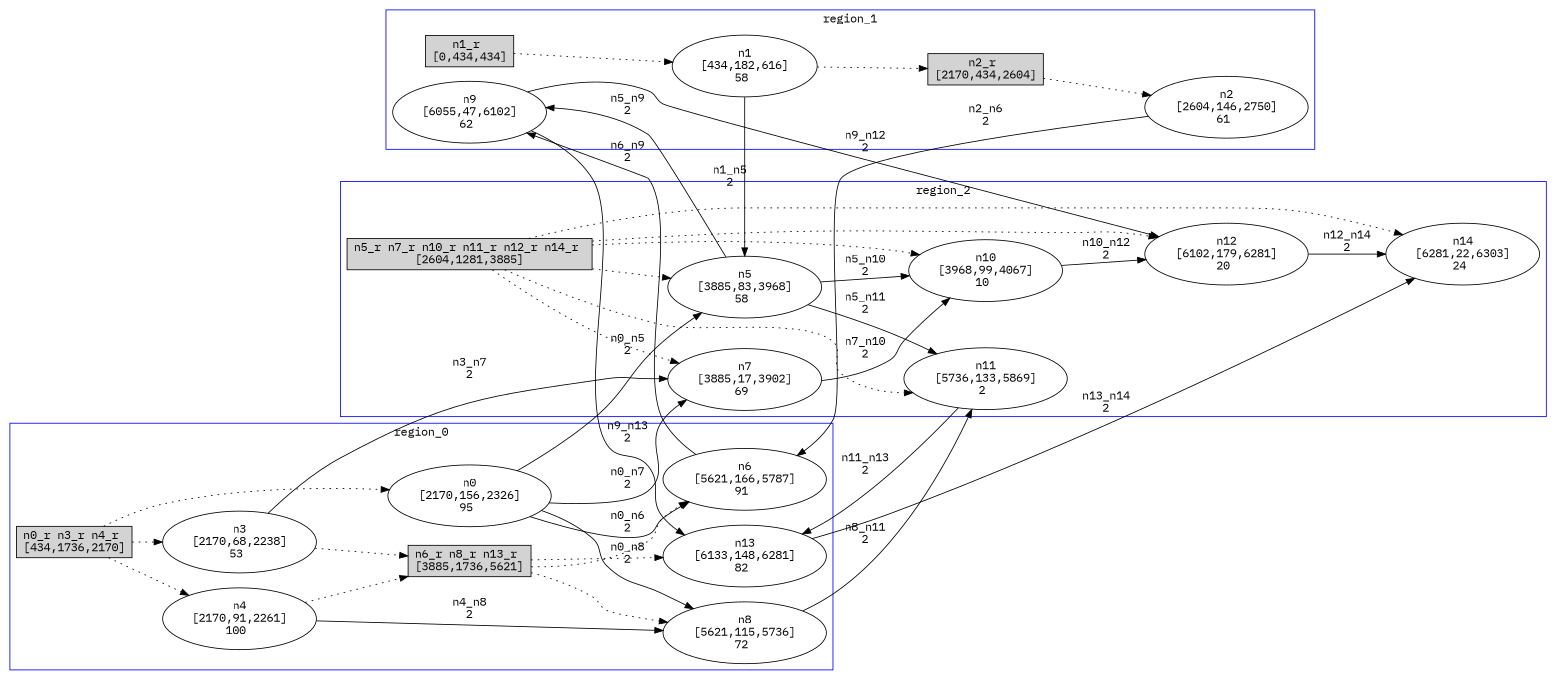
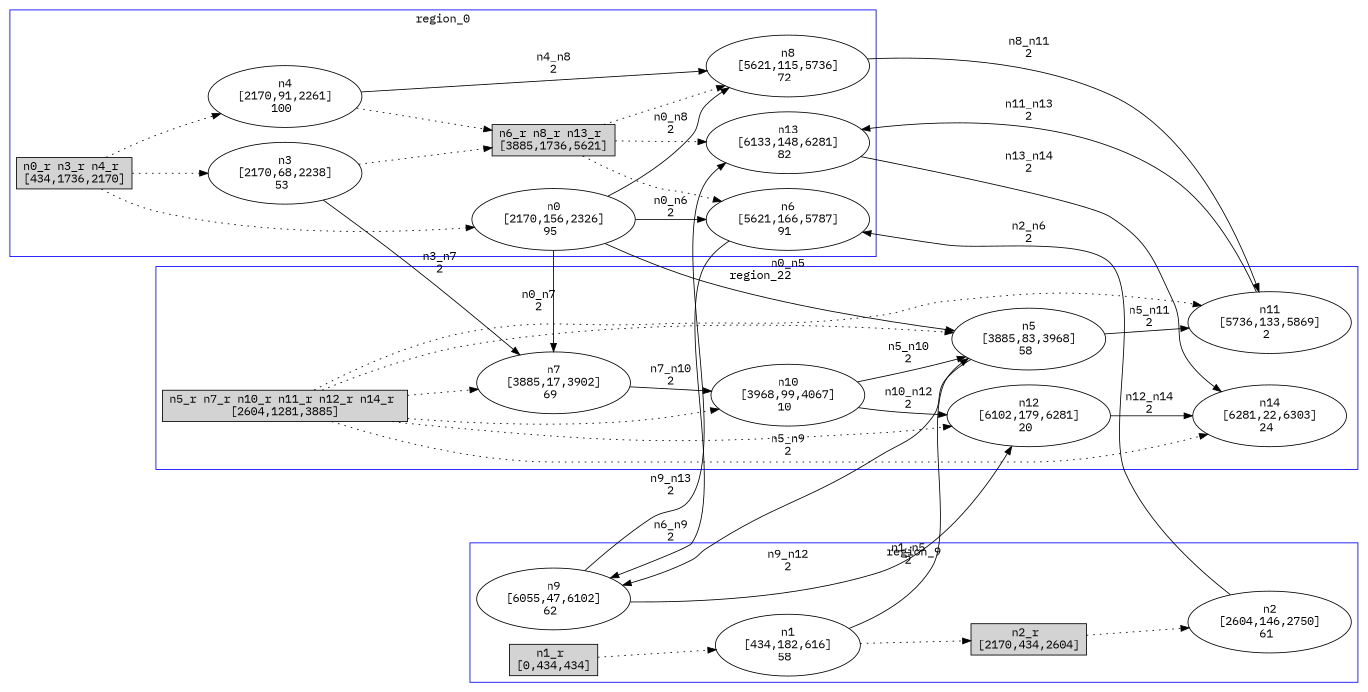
cluster "region_1": label "region_1" -> "region_9"
edge "n5 [3885,83,3968] 58" -> "n10 [3968,99,4067] 10": reversed
